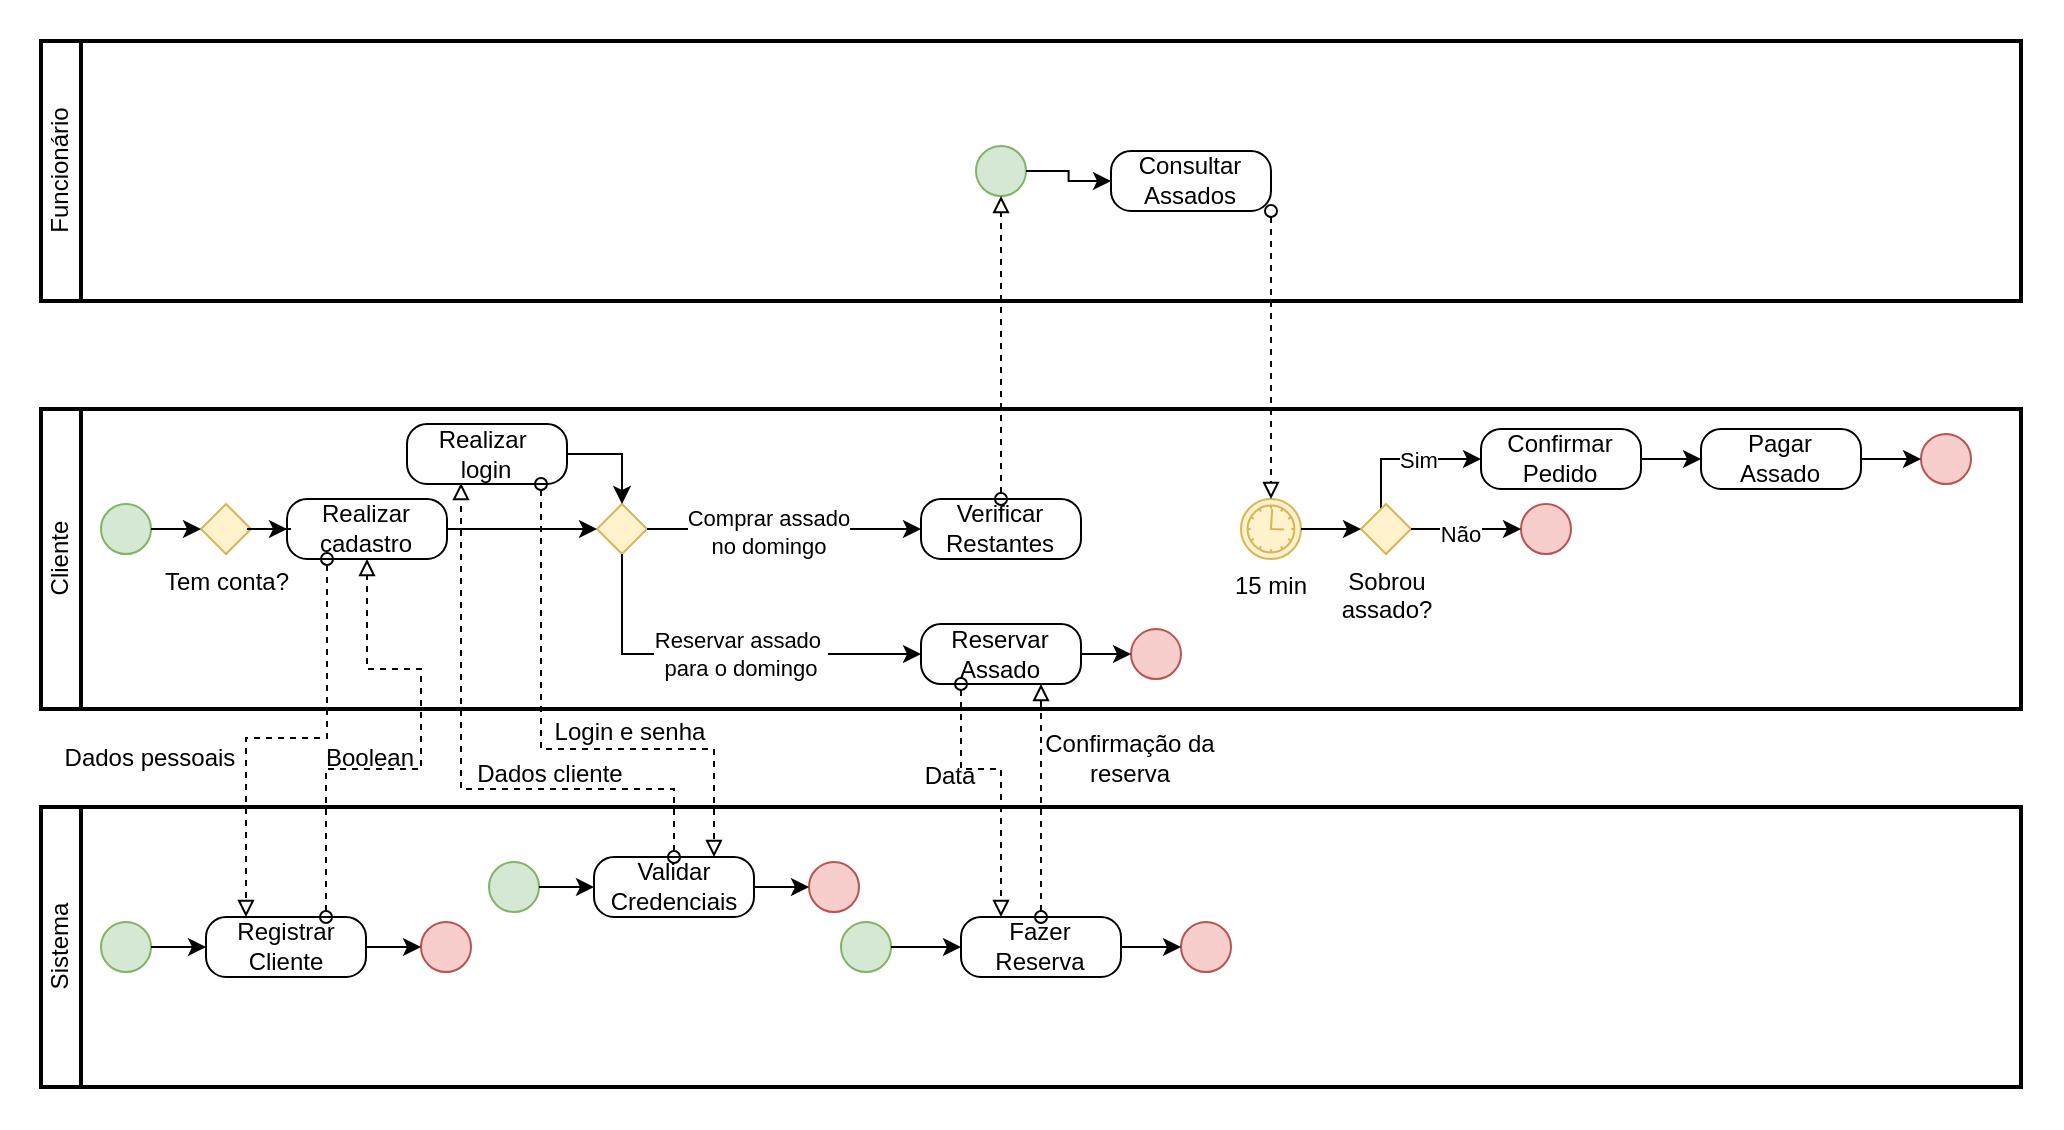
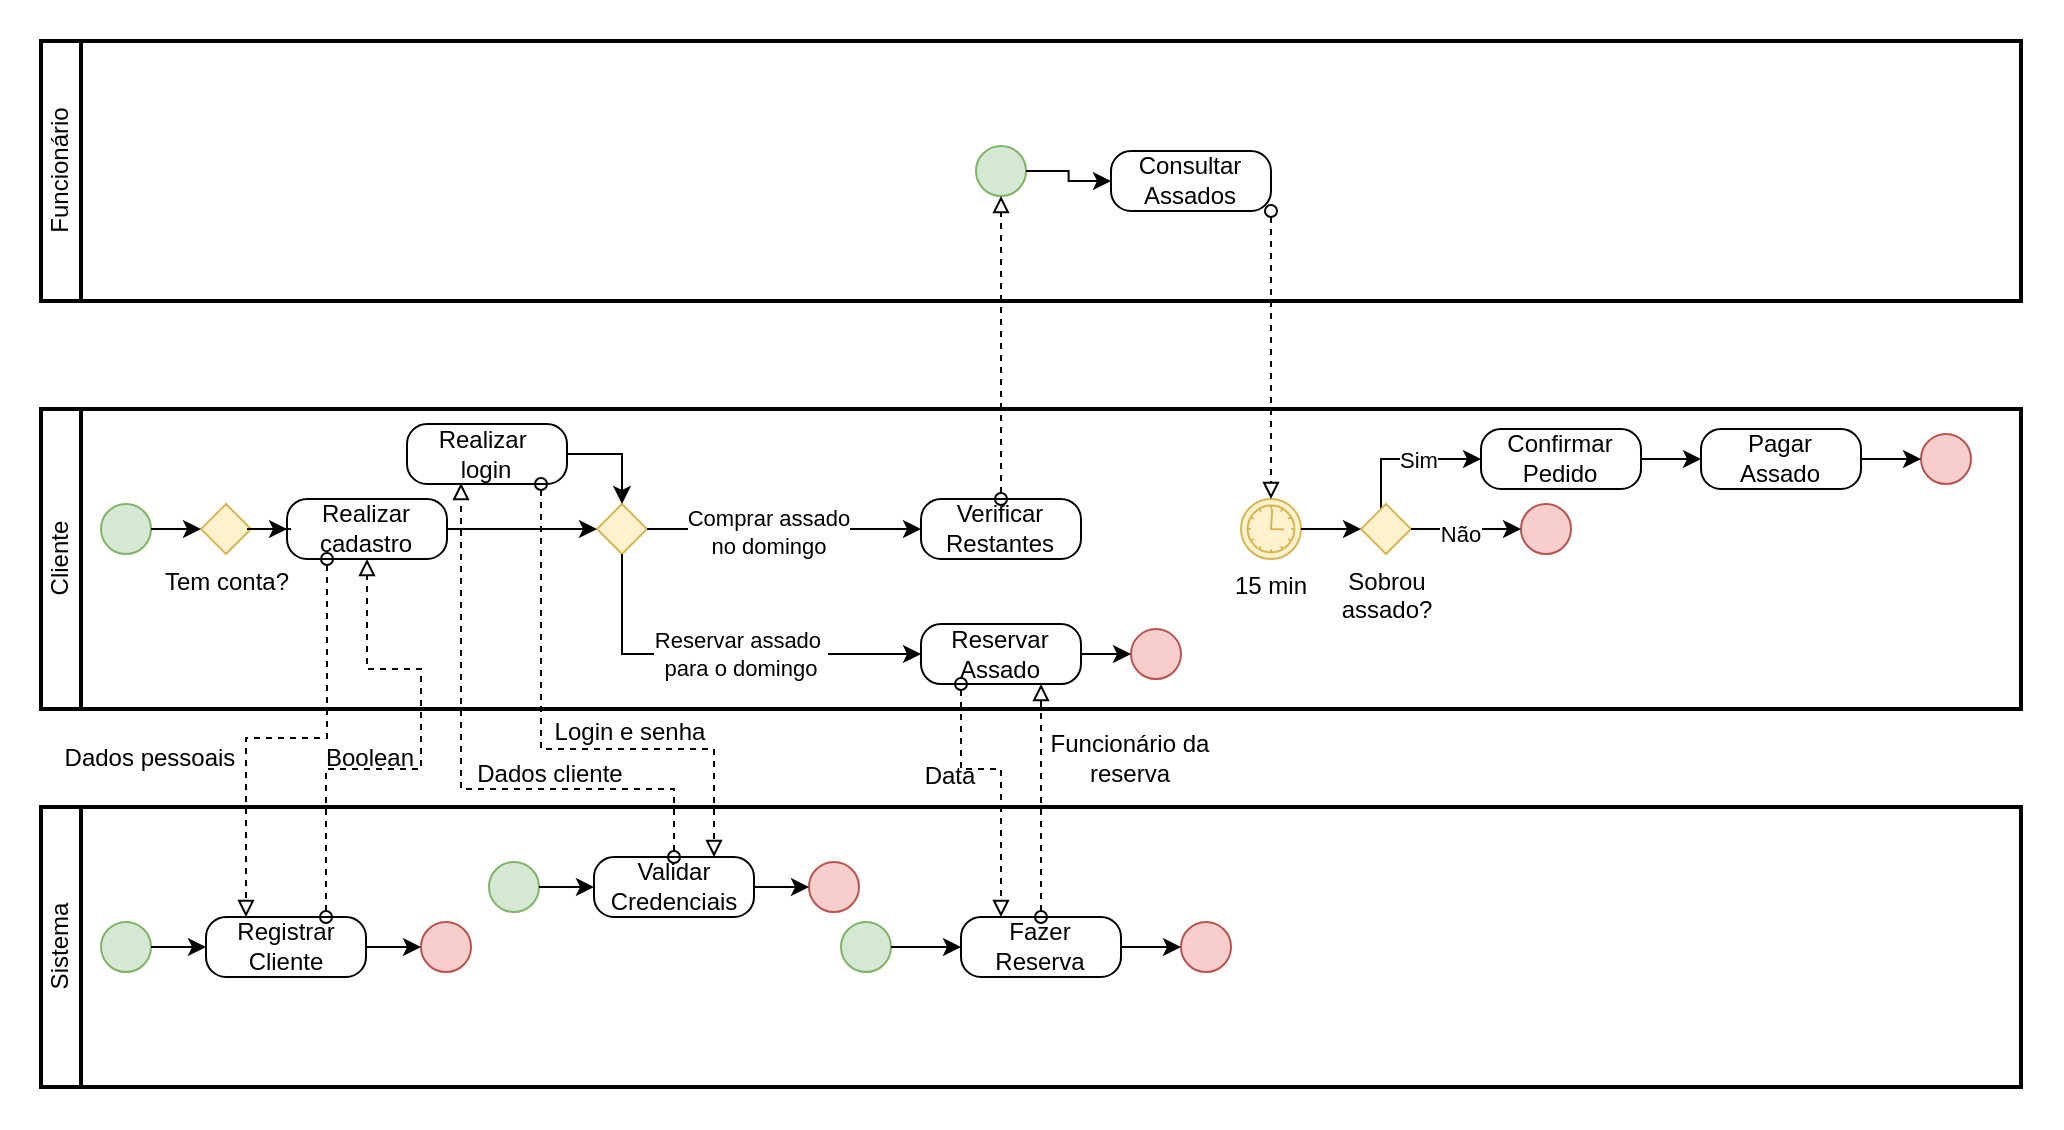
node "Confirmação da reserva": label "Confirmação da reserva" -> "Funcionário da reserva"
